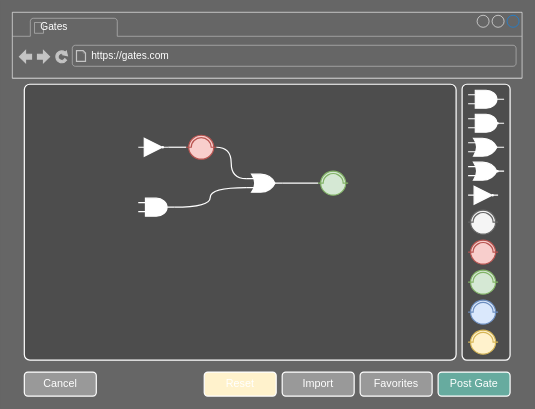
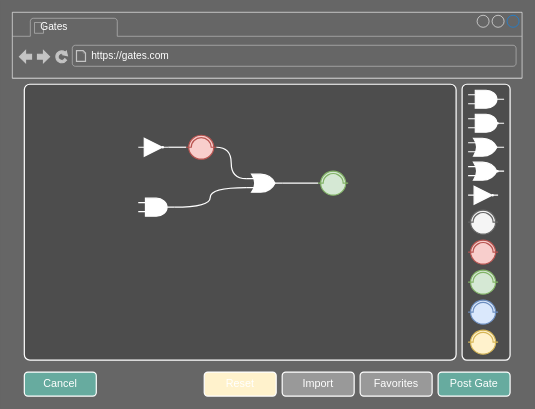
node "Cancel": fillcolor #999999 -> #67ab9f
